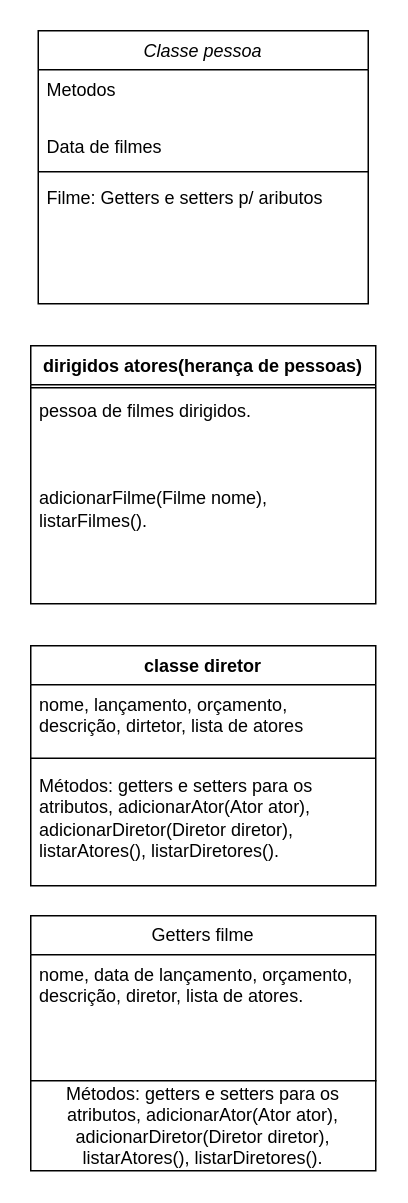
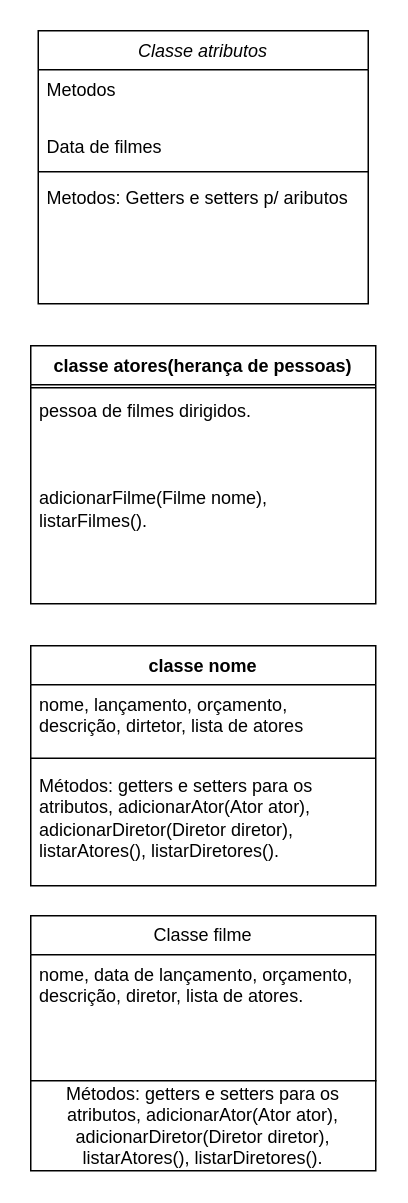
node "Classe pessoa": label "Classe pessoa" -> "Classe atributos"
node "Filme: Getters e setters p/ aributos": label "Filme: Getters e setters p/ aributos" -> "Metodos: Getters e setters p/ aributos"
node "dirigidos atores(herança de pessoas)": label "dirigidos atores(herança de pessoas)" -> "classe atores(herança de pessoas)"
node "classe diretor": label "classe diretor" -> "classe nome"
node "Getters filme": label "Getters filme" -> "Classe filme"
